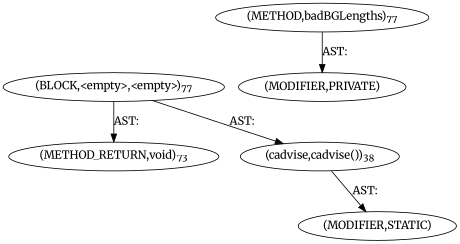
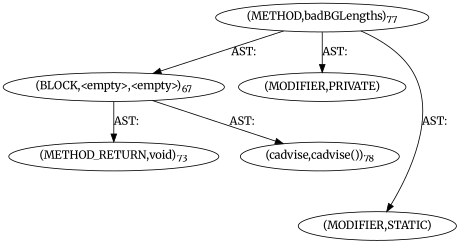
edge "(METHOD,badBGLengths)" -> "(BLOCK,<empty>,<empty>)": added, label "AST:"
node "(BLOCK,<empty>,<empty>)": text "77" -> "67"
node "(cadvise,cadvise())": text "38" -> "78"
edge "(cadvise,cadvise())" -> "(MODIFIER,STATIC)": now "(METHOD,badBGLengths)" -> "(MODIFIER,STATIC)"
